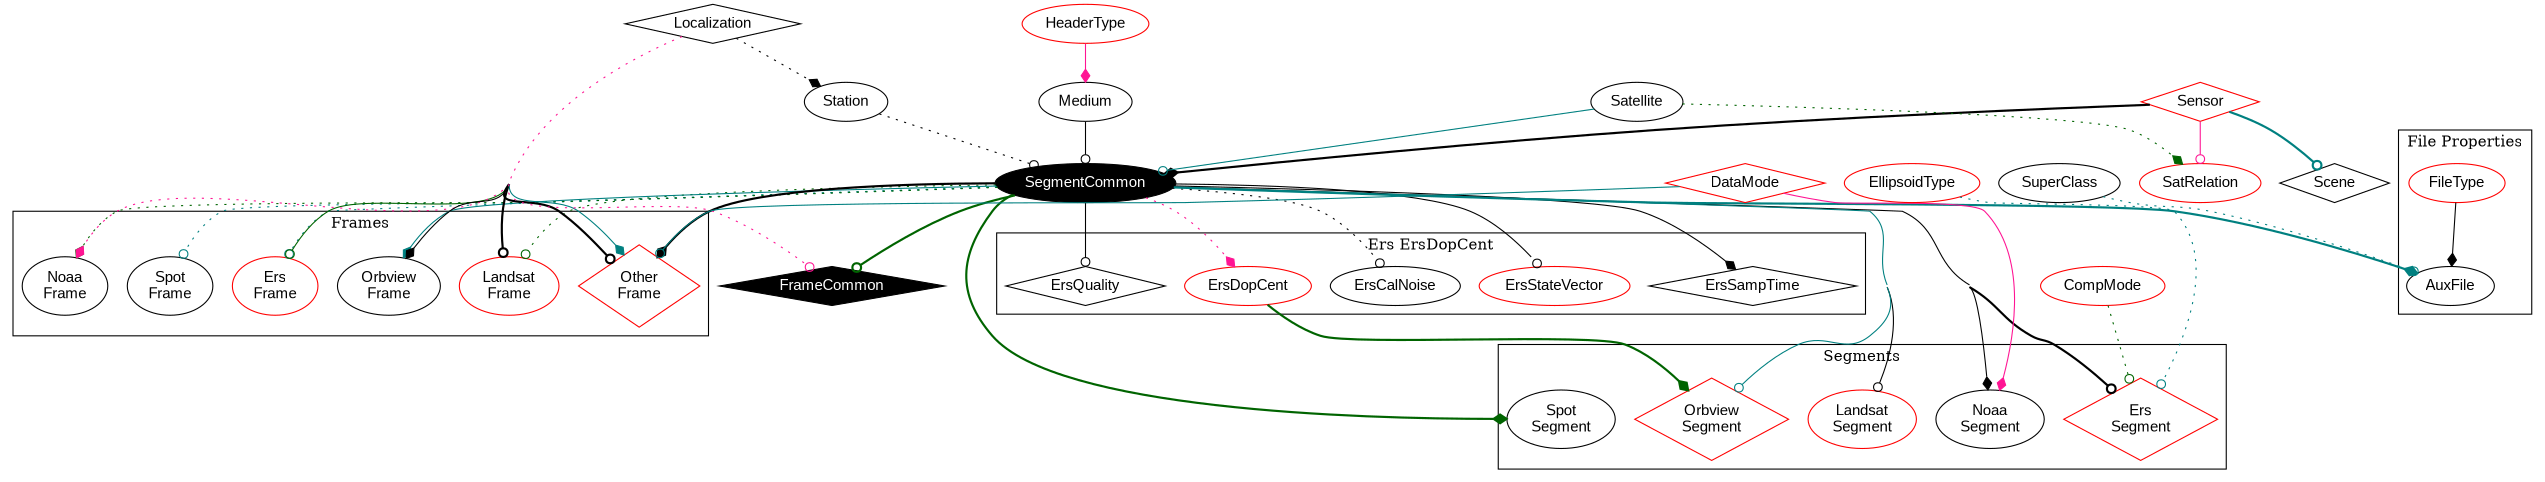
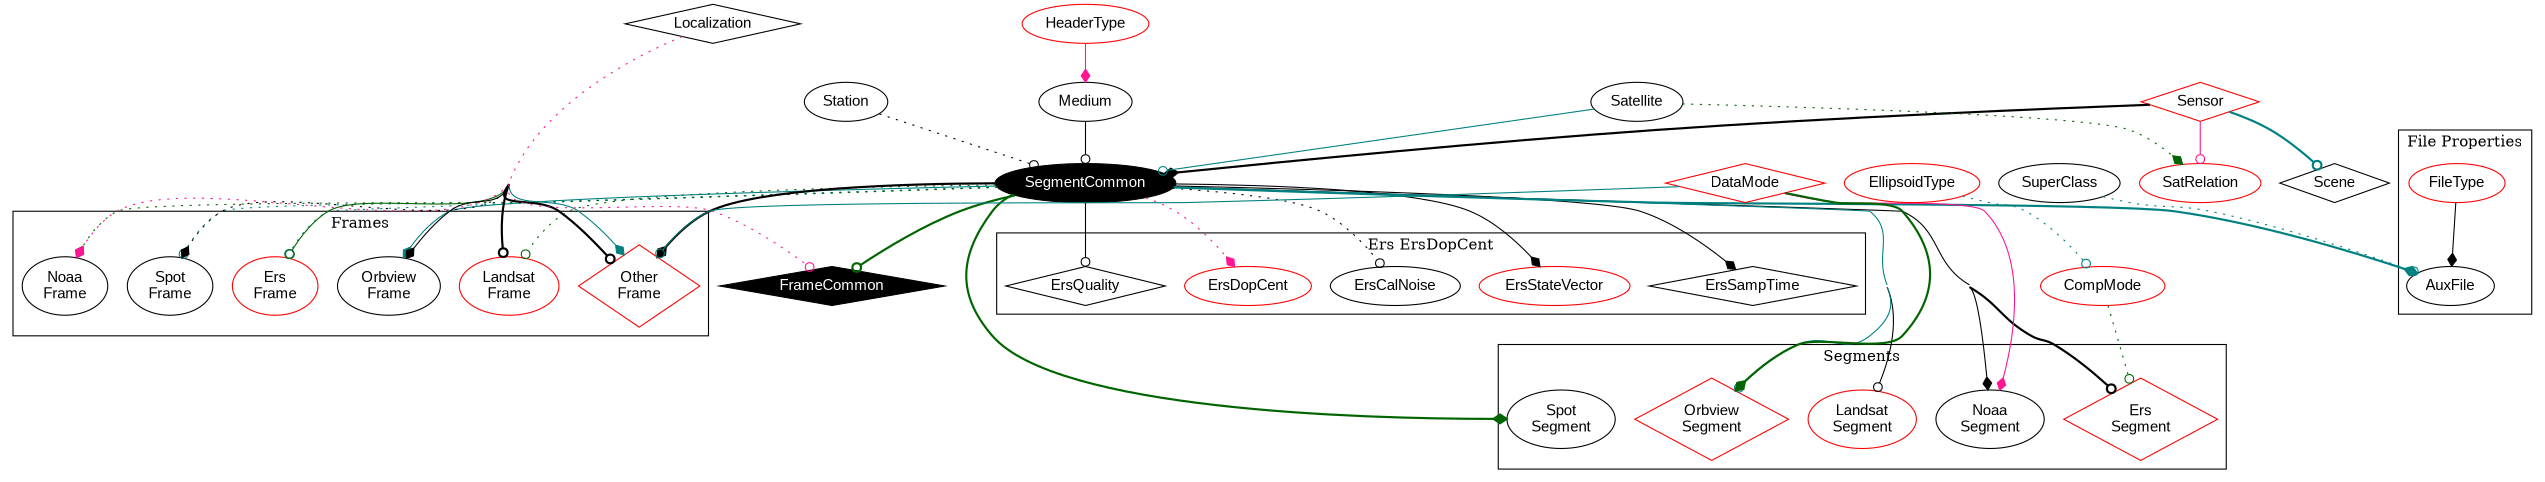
edge "Localization" -> "Station": now "Localization" -> "Spot Frame"
edge "SegmentCommon" -> "ErsStateVector": arrowhead odot -> diamond
edge "EllipsoidType" -> "Ers Segment": now "EllipsoidType" -> "CompMode"
edge "ErsDopCent" -> "Orbview Segment": now "DataMode" -> "Orbview Segment"
